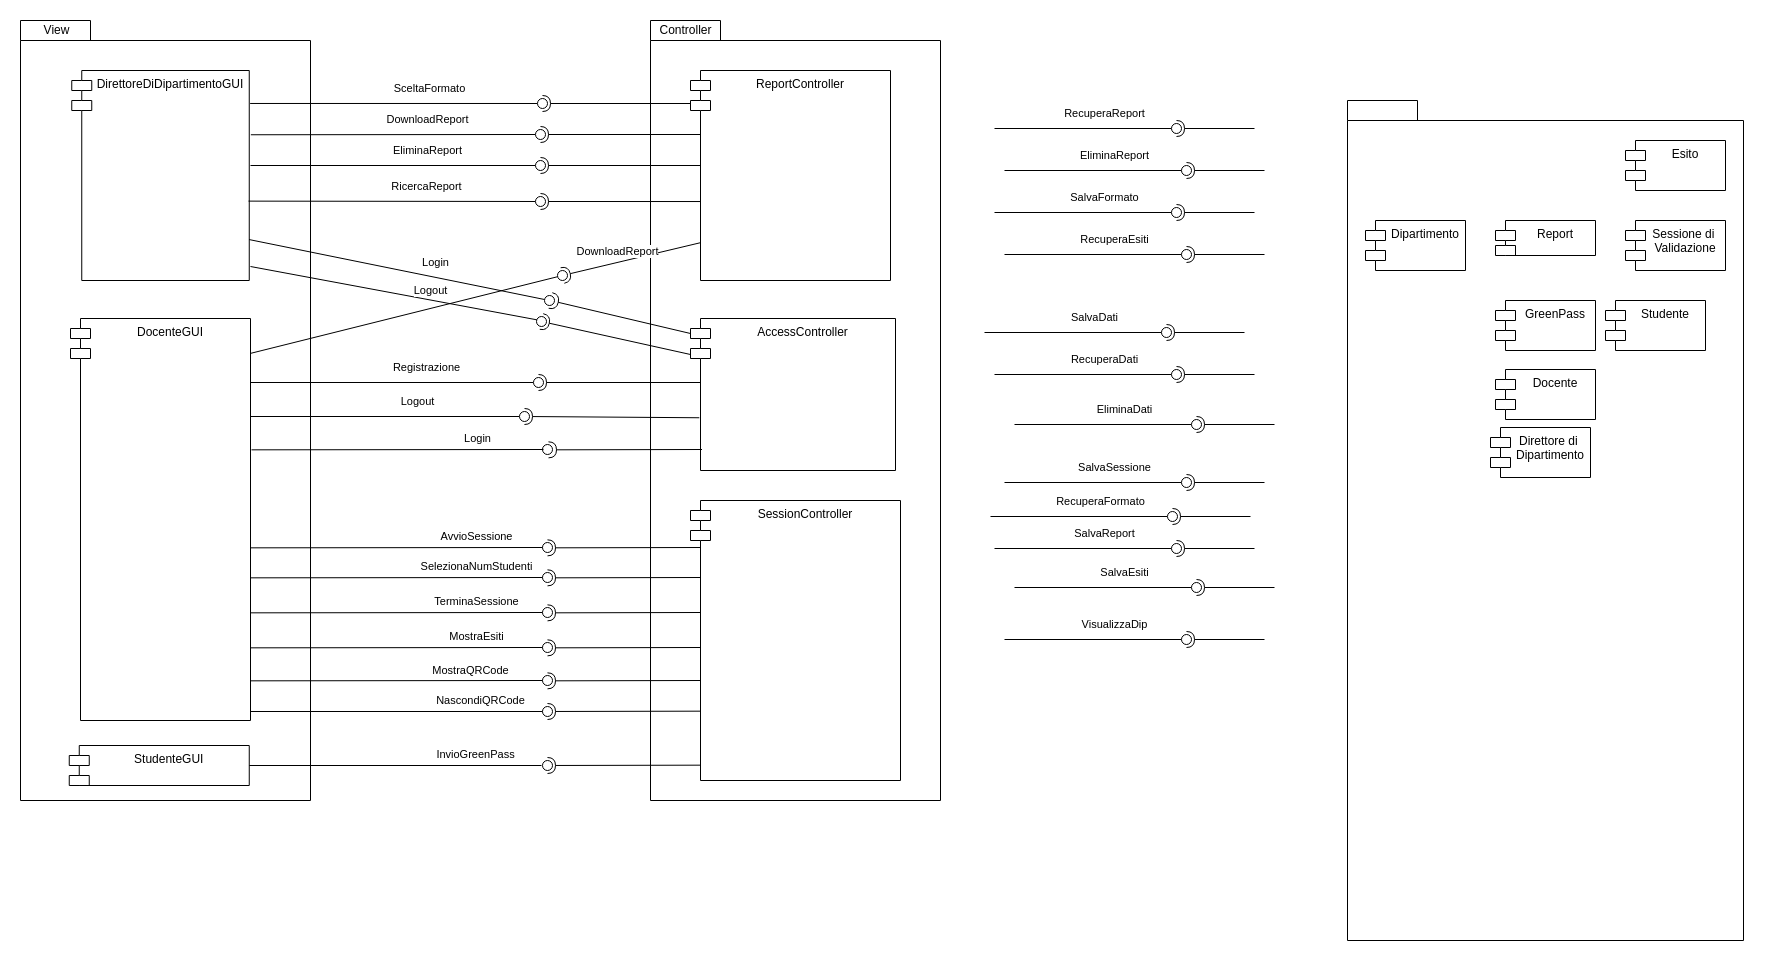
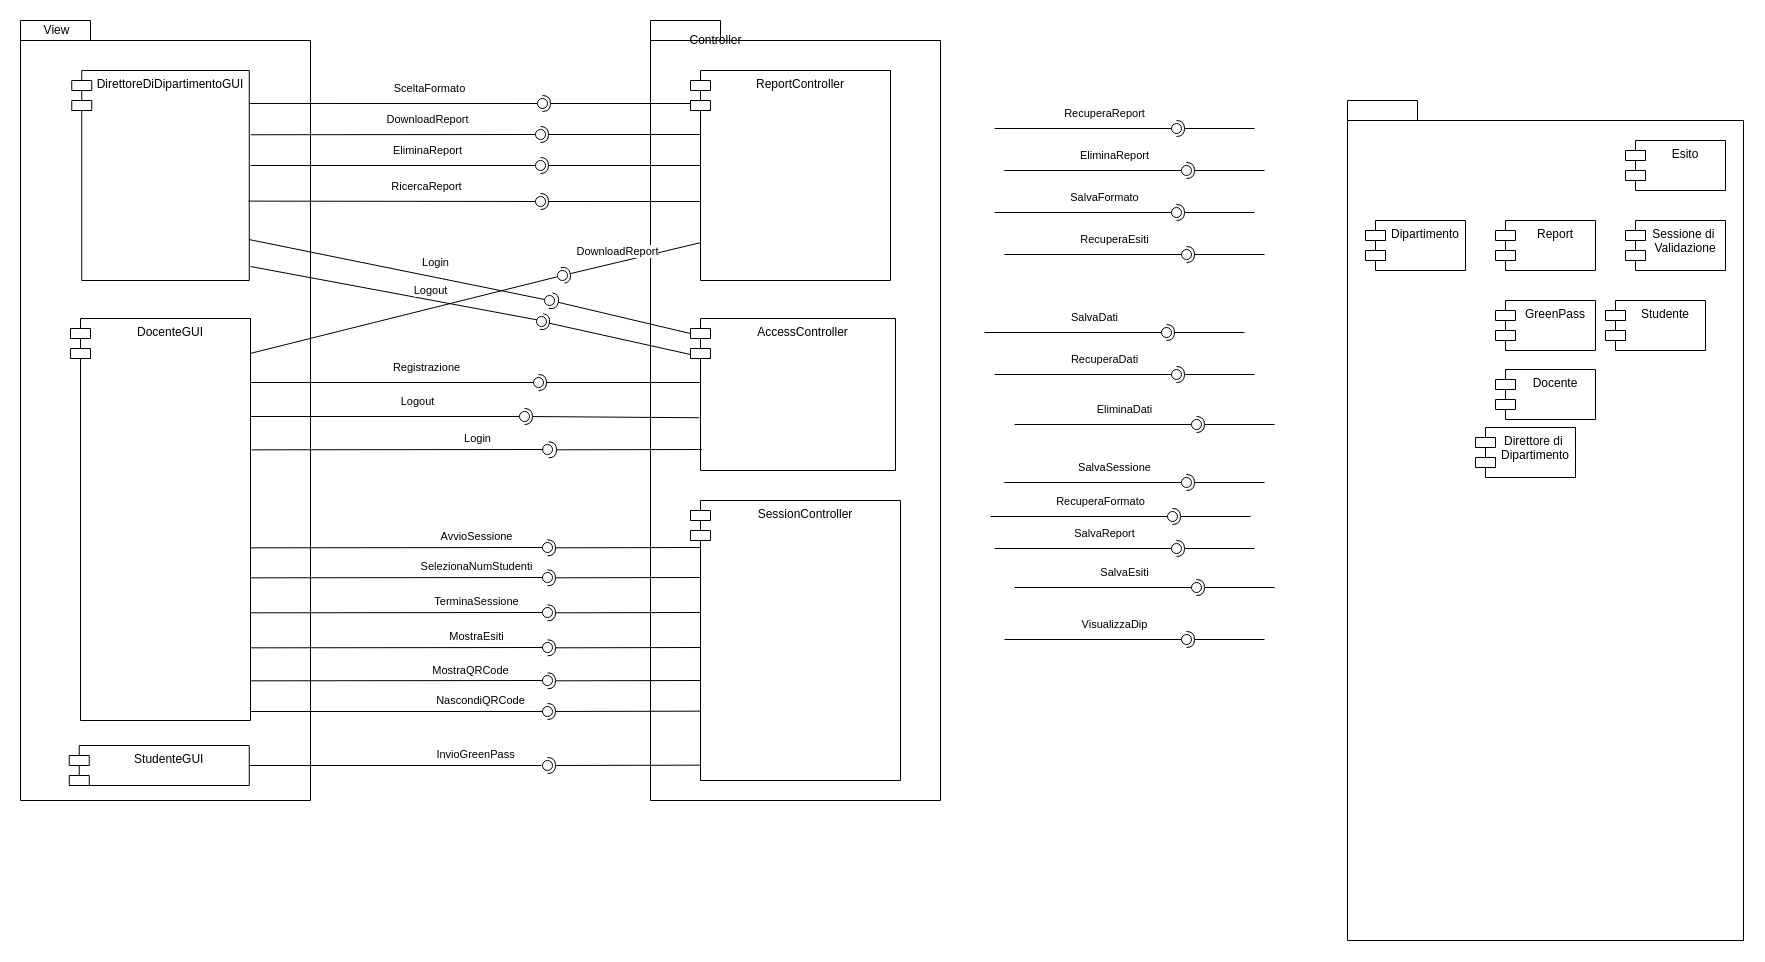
node "Controller": moved (686, 31) -> (716, 41)
node "Report": size 100x35 -> 100x50
node "Direttore di Dipartimento": moved (1541, 453) -> (1526, 453)
